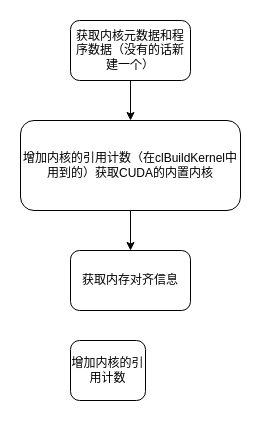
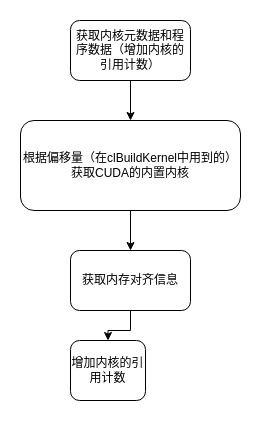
node "获取内核元数据和程序数据（没有的话新建一个）": label "获取内核元数据和程序数据（没有的话新建一个）" -> "获取内核元数据和程序数据（增加内核的引用计数）"
node "增加内核的引用计数（在clBuildKernel中用到的）获取CUDA的内置内核": label "增加内核的引用计数（在clBuildKernel中用到的）获取CUDA的内置内核" -> "根据偏移量（在clBuildKernel中用到的）获取CUDA的内置内核"
edge "获取内存对齐信息" -> "增加内核的引用计数": added
